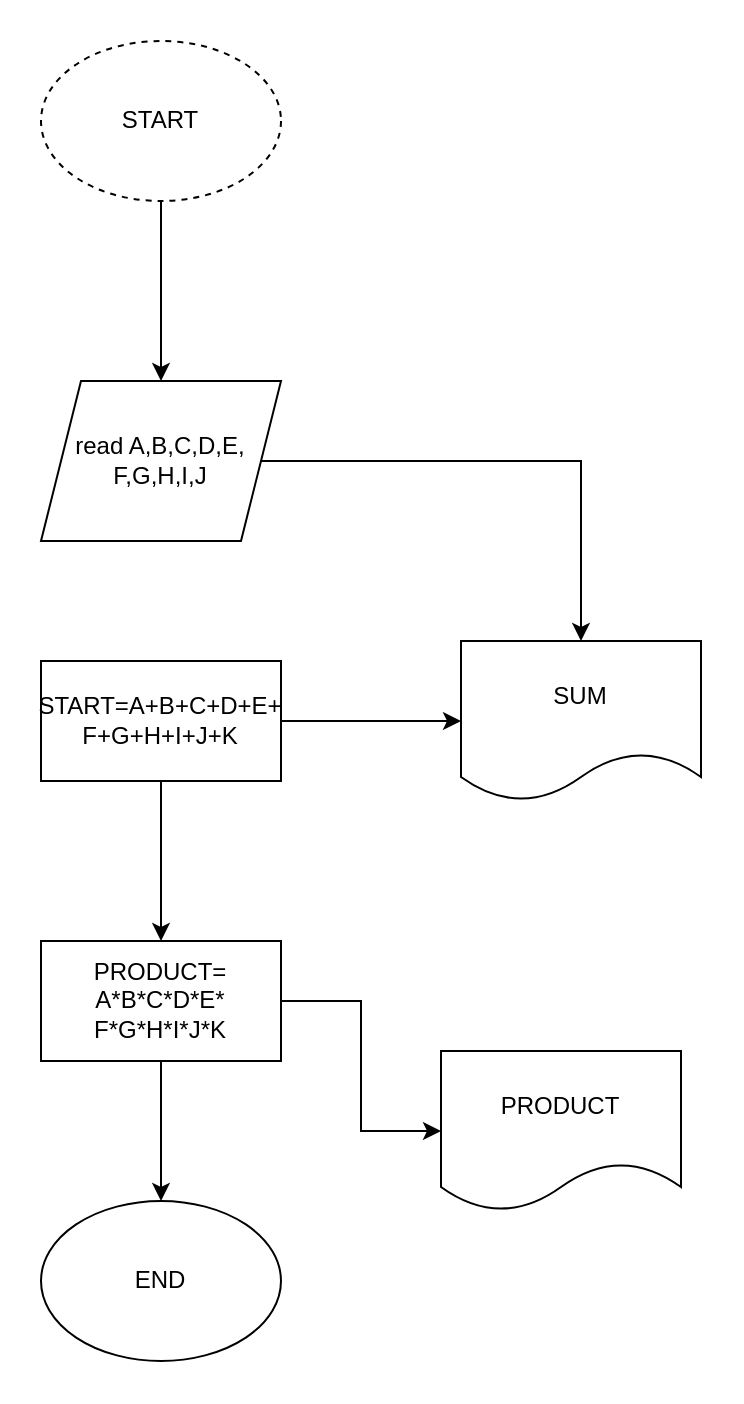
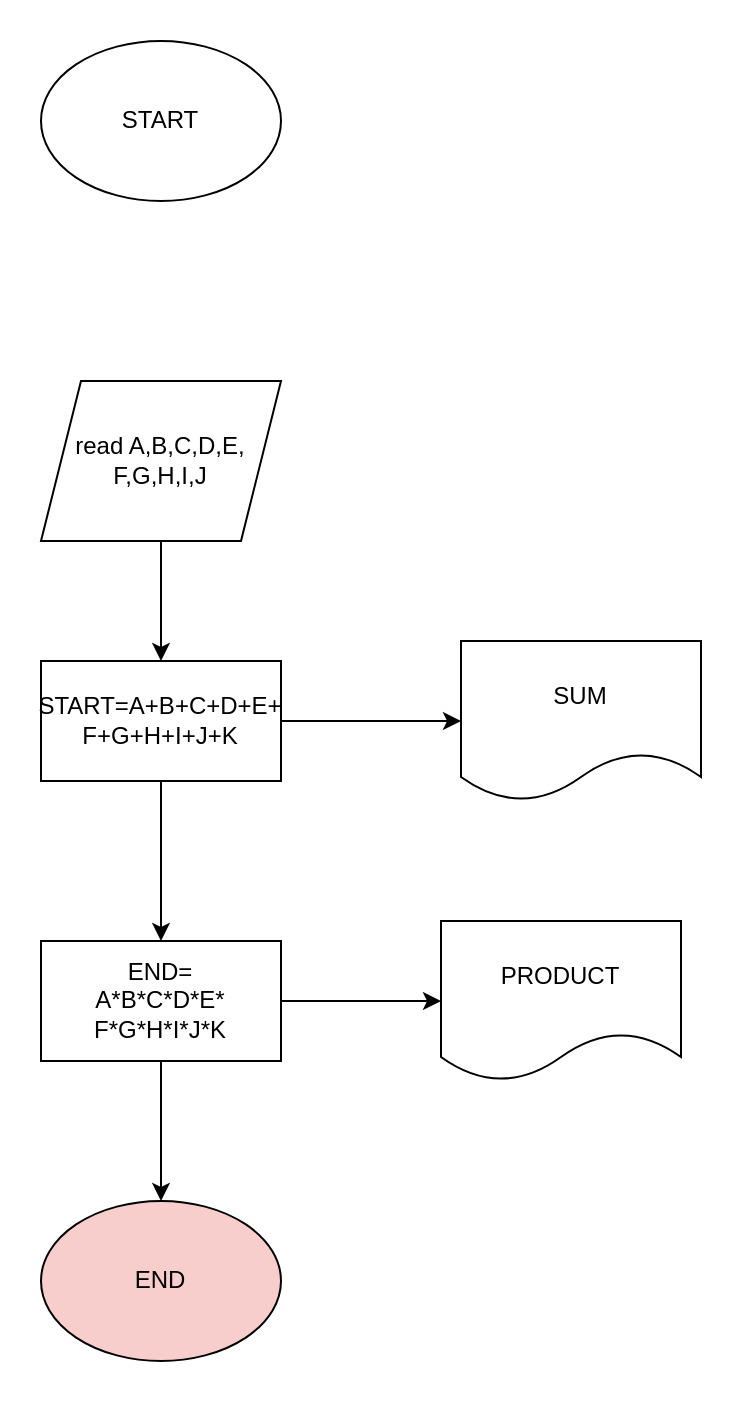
node "START": style dashed -> solid
edge "START" -> "read A,B,C,D,E, F,G,H,I,J": removed
edge "read A,B,C,D,E, F,G,H,I,J" -> "SUM": now "read A,B,C,D,E, F,G,H,I,J" -> "START=A+B+C+D+E+ F+G+H+I+J+K"
node "PRODUCT= A*B*C*D*E* F*G*H*I*J*K": label "PRODUCT= A*B*C*D*E* F*G*H*I*J*K" -> "END= A*B*C*D*E* F*G*H*I*J*K"
node "PRODUCT": moved (561, 1131) -> (561, 1001)
node "END": fillcolor #ffffff -> #f8cecc
